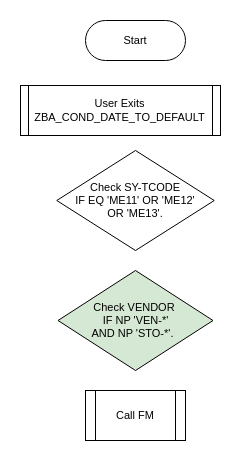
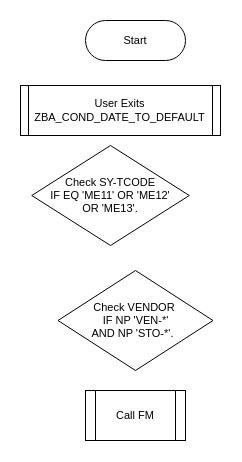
node "Check SY-TCODE IF EQ 'ME11' OR 'ME12' OR 'ME13'.": moved (136, 201) -> (111, 196)
node "Check VENDOR IF NP 'VEN-*' AND NP 'STO-*'.": fillcolor #d5e8d4 -> #ffffff
